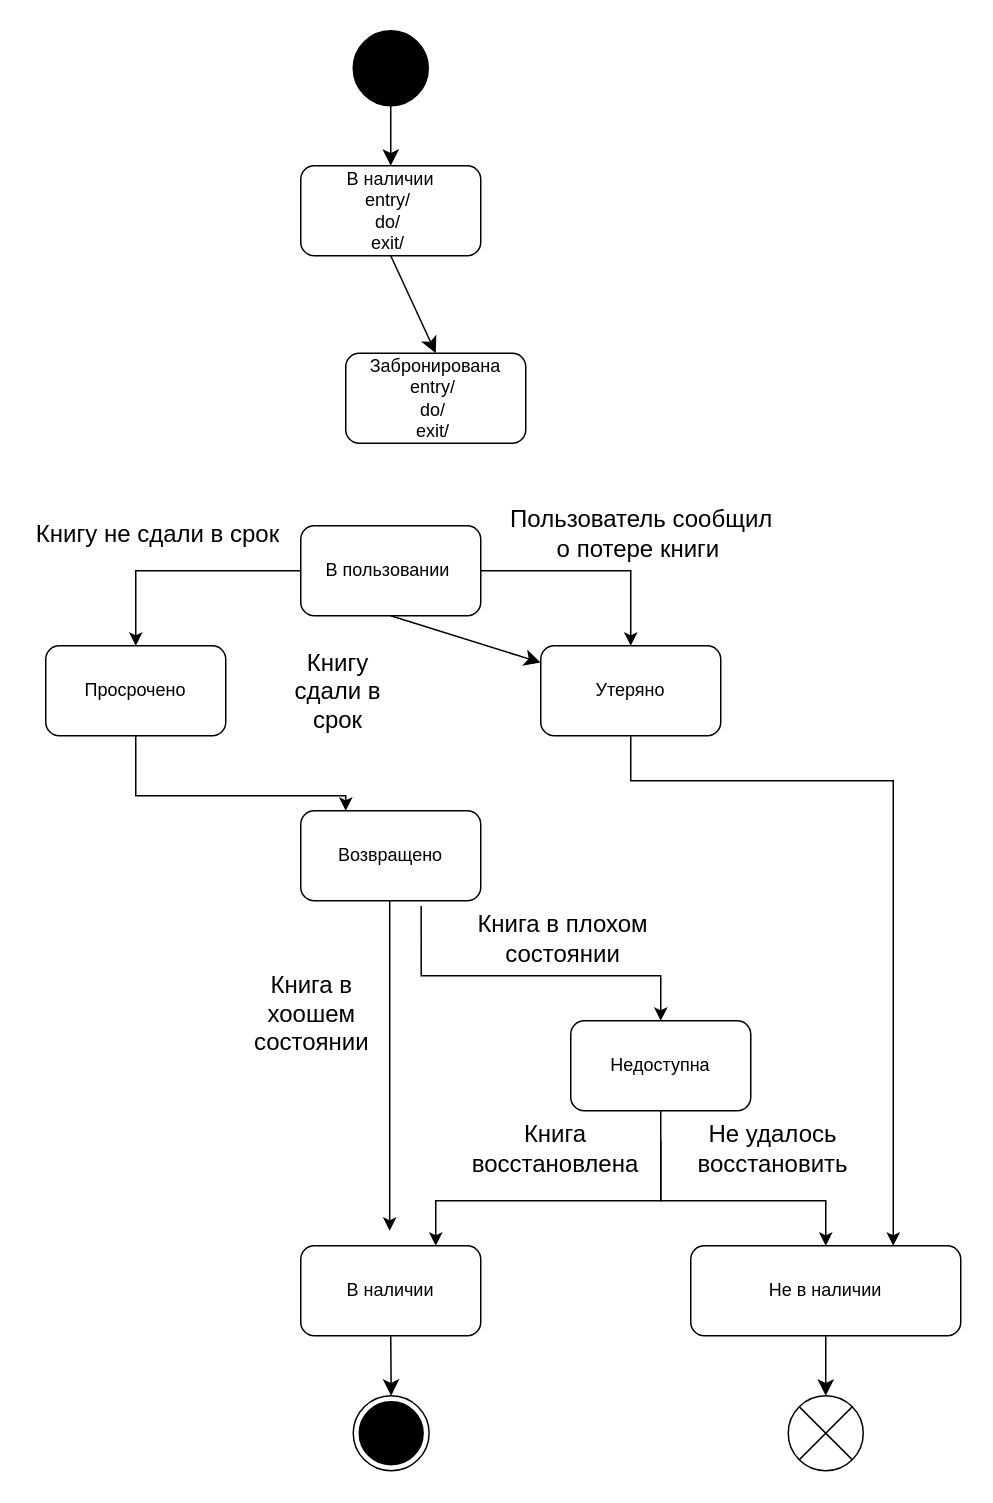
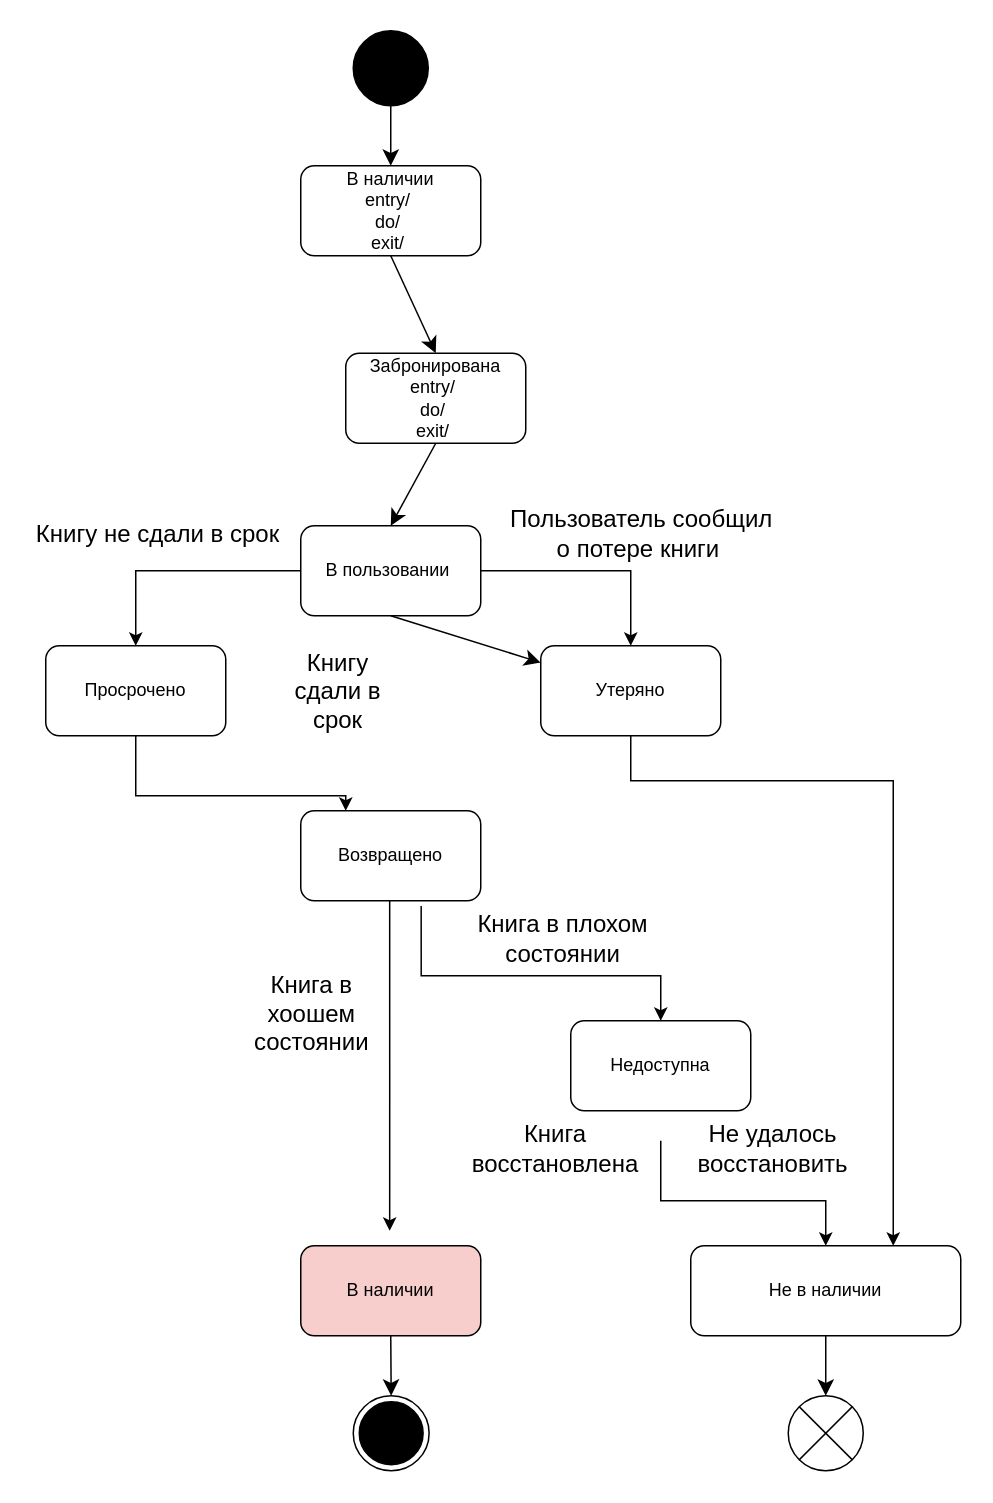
edge "Забронирована entry/ do/ exit/" -> "В пользовании": added
edge "Недоступна" -> "В наличии": removed
node "В наличии": fillcolor #ffffff -> #f8cecc
